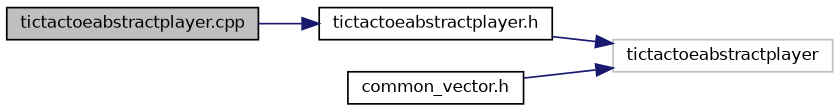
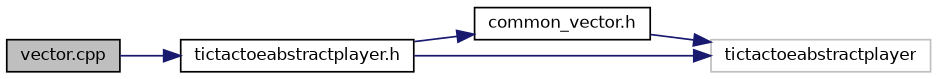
node "tictactoeabstractplayer.cpp": label "tictactoeabstractplayer.cpp" -> "vector.cpp"
edge "tictactoeabstractplayer.h" -> "common_vector.h": added
